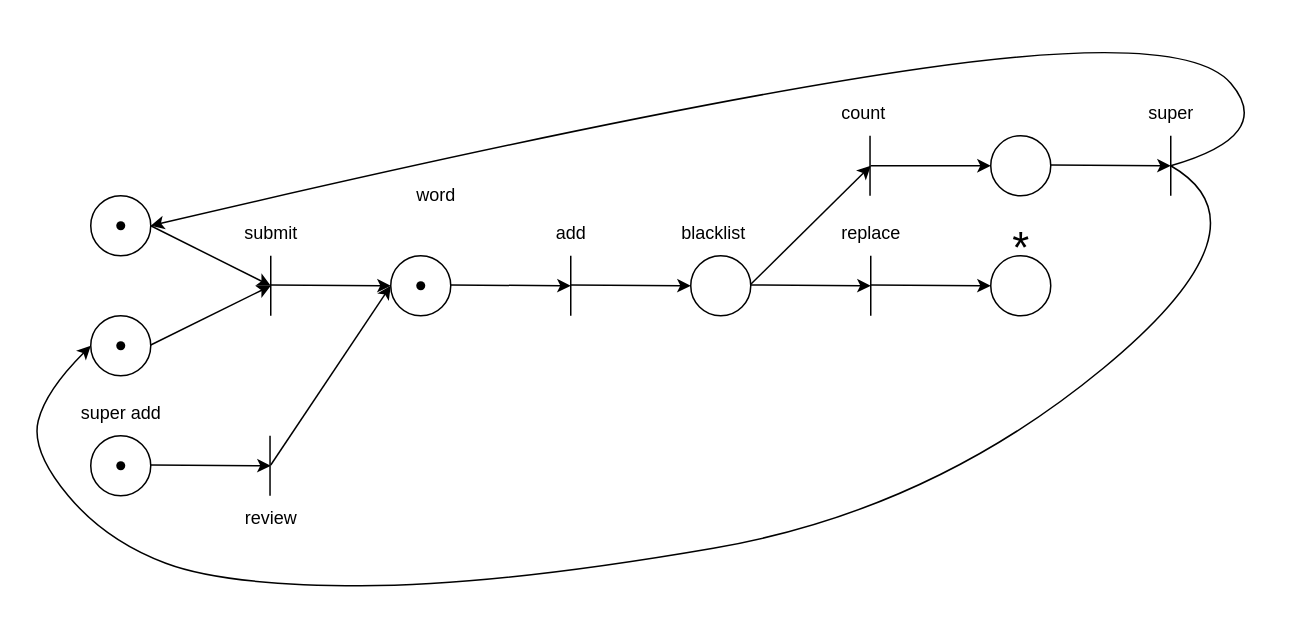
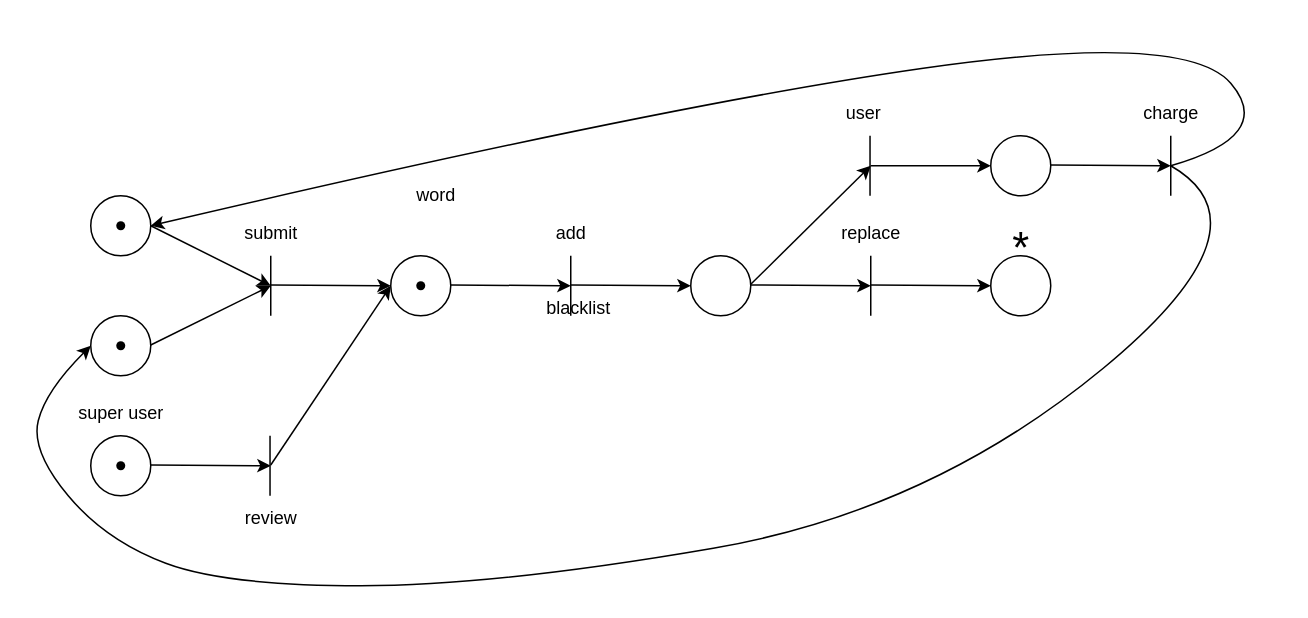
node "count": label "count" -> "user"
node "super": label "super" -> "charge"
node "blacklist": moved (713, 233) -> (578, 308)
node "super add": label "super add" -> "super user"
